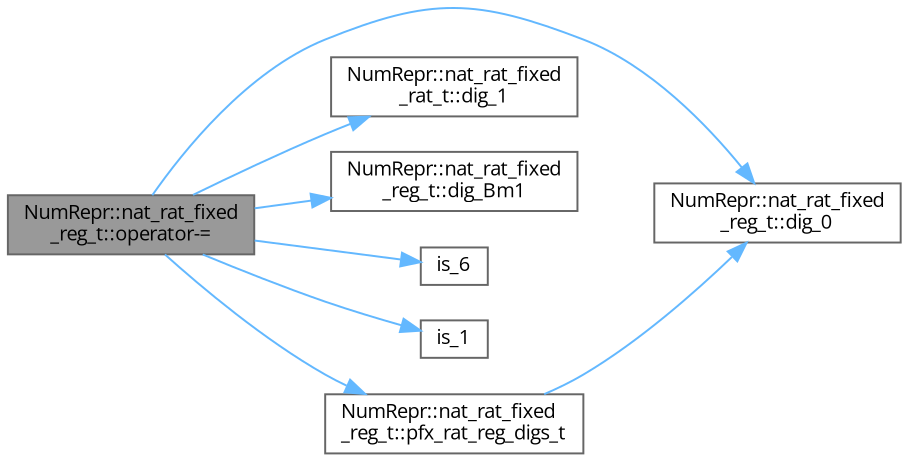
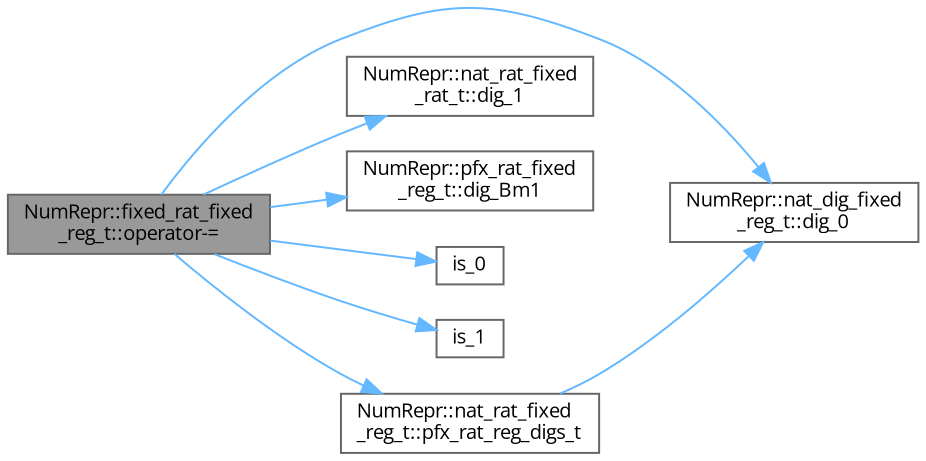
node "NumRepr::nat_rat_fixed _reg_t::dig_Bm1": label "NumRepr::nat_rat_fixed _reg_t::dig_Bm1" -> "NumRepr::pfx_rat_fixed _reg_t::dig_Bm1"
node "NumRepr::nat_rat_fixed _reg_t::dig_0": label "NumRepr::nat_rat_fixed _reg_t::dig_0" -> "NumRepr::nat_dig_fixed _reg_t::dig_0"
node "NumRepr::nat_rat_fixed _reg_t::operator-=": label "NumRepr::nat_rat_fixed _reg_t::operator-=" -> "NumRepr::fixed_rat_fixed _reg_t::operator-="
node "is_6": label "is_6" -> "is_0"
